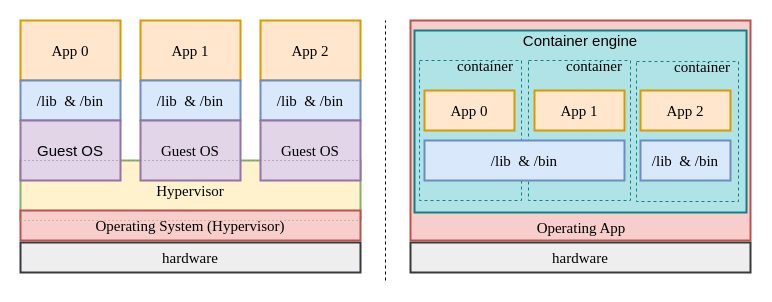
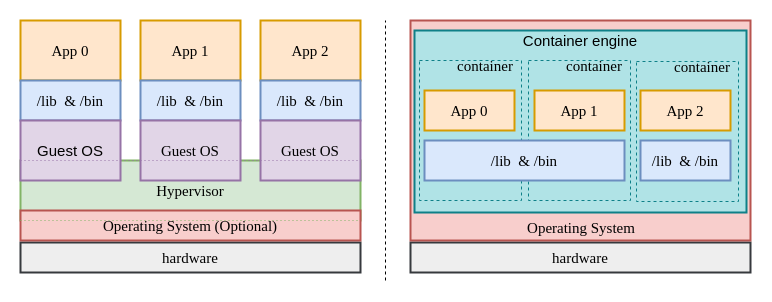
node "Hypervisor": fillcolor #fff2cc -> #d5e8d4
node "Operating System (Hypervisor)": label "Operating System (Hypervisor)" -> "Operating System (Optional)"
node "Operating App": label "Operating App" -> "Operating System"
